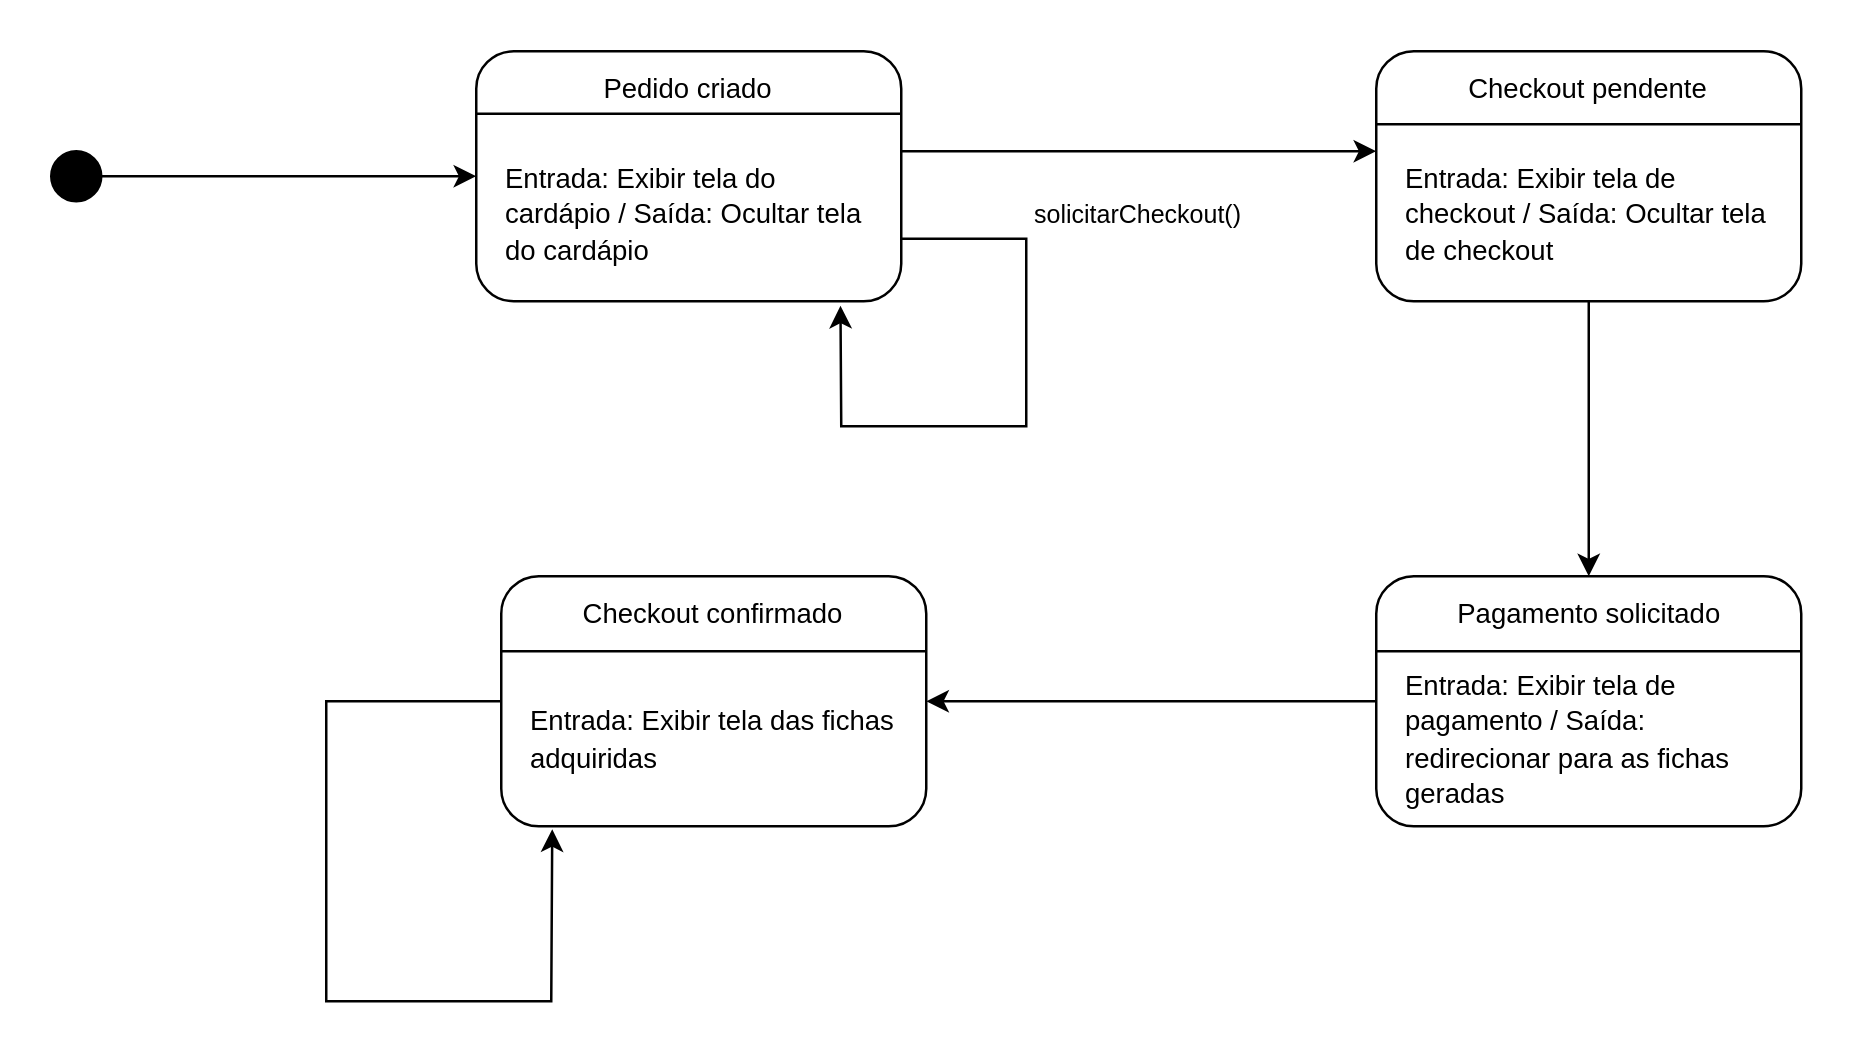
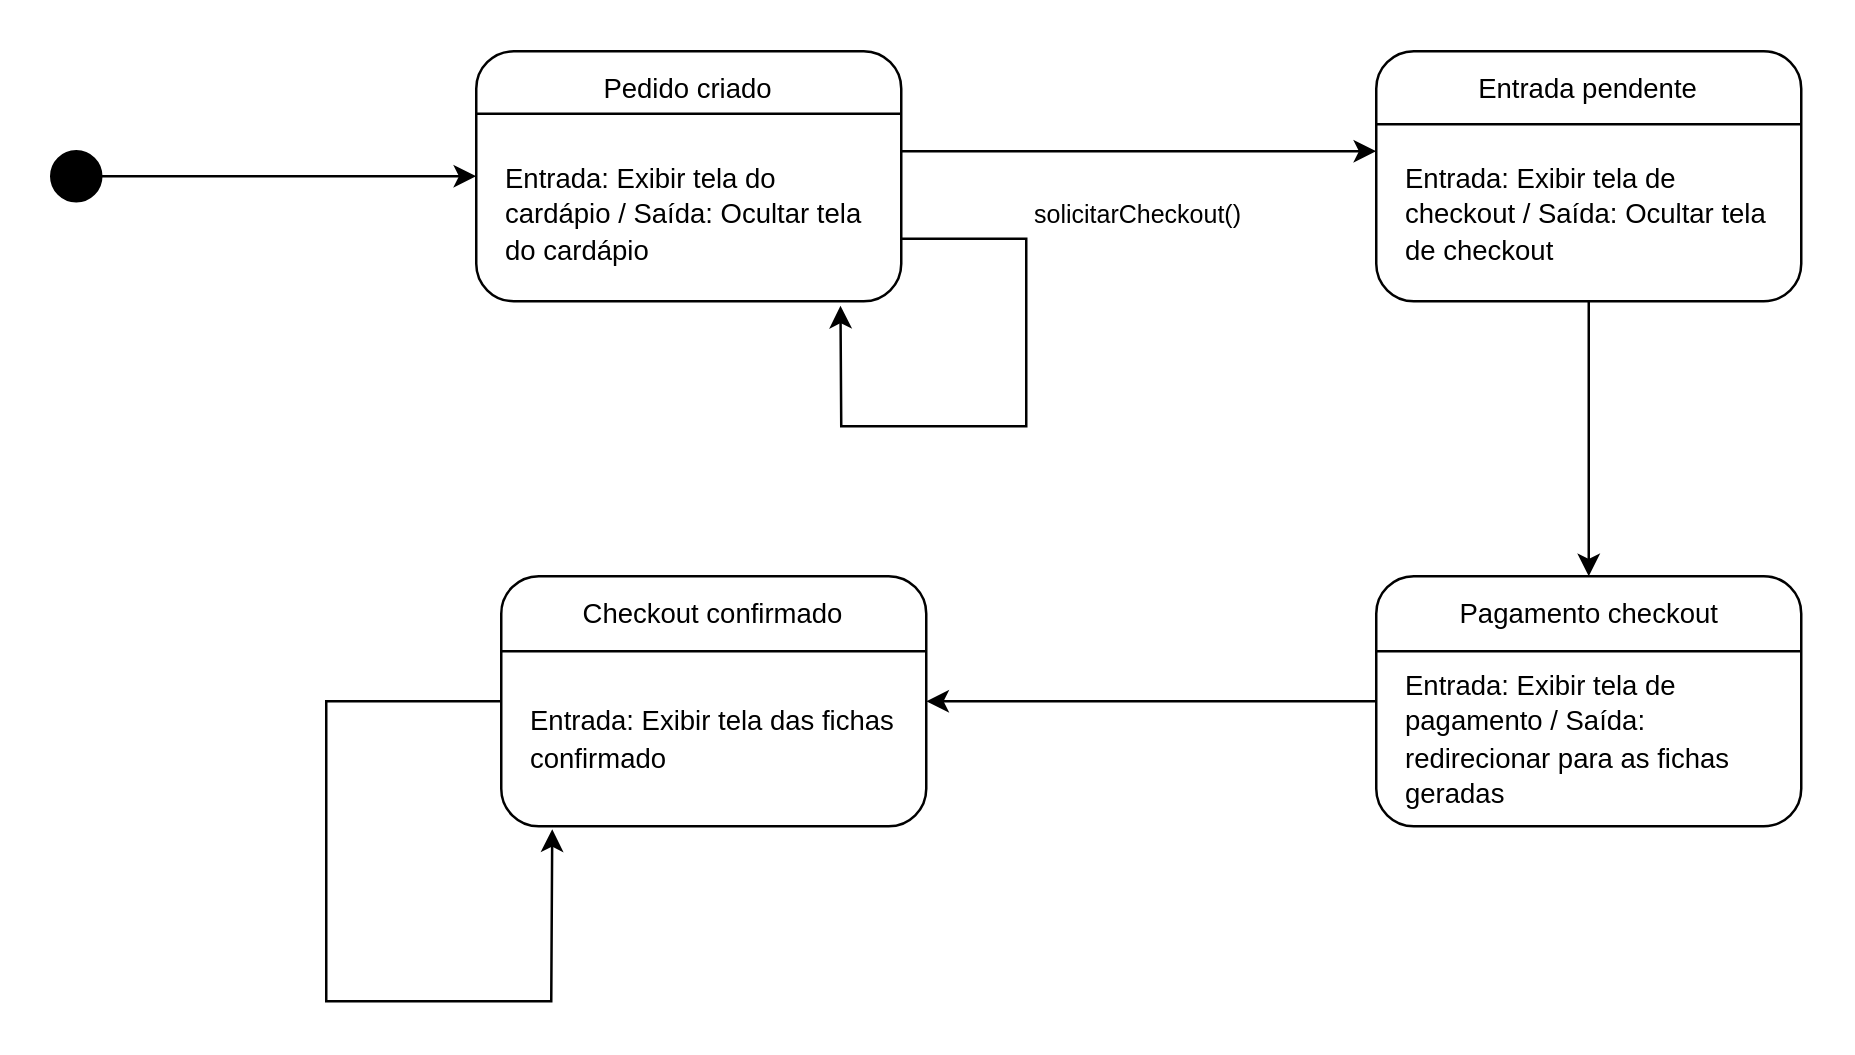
node "Checkout pendente": label "Checkout pendente" -> "Entrada pendente"
node "Pagamento solicitado": label "Pagamento solicitado" -> "Pagamento checkout"
node "Entrada: Exibir tela das fichas adquiridas": label "Entrada: Exibir tela das fichas adquiridas" -> "Entrada: Exibir tela das fichas confirmado"
